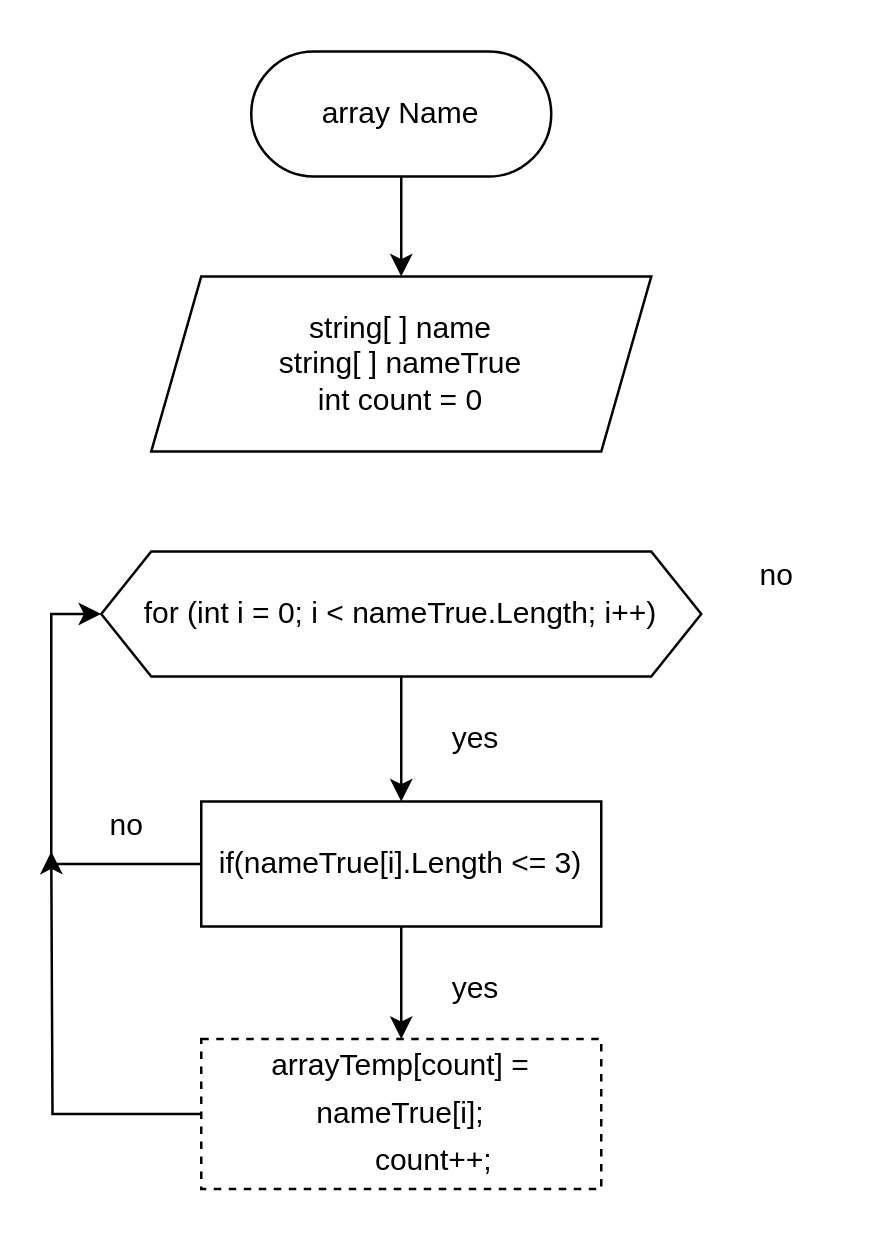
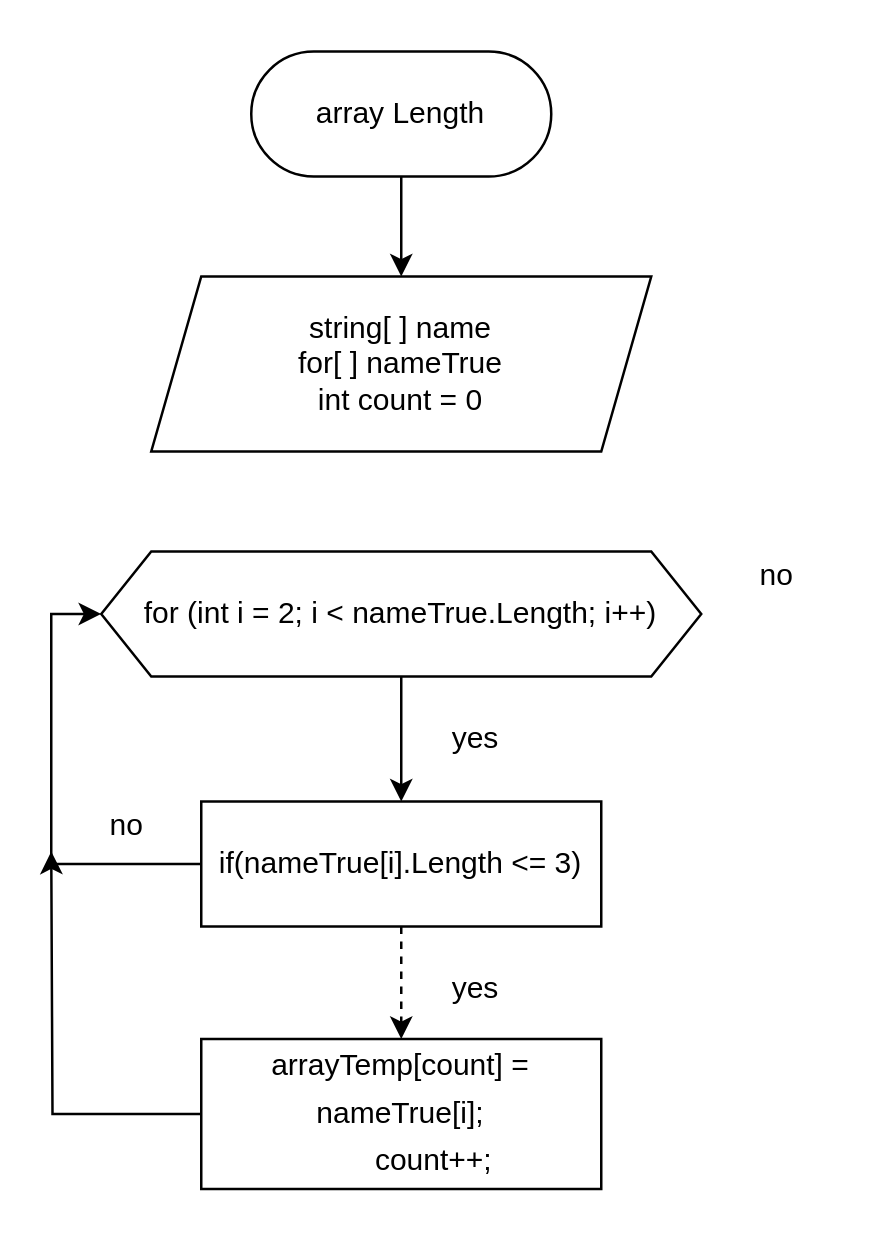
node "array Name": label "array Name" -> "array Length"
node "string[ ] name string[ ] nameTrue int count = 0": label "string[ ] name string[ ] nameTrue int count = 0" -> "string[ ] name for[ ] nameTrue int count = 0"
node "for (int i = 0; i < nameTrue.Length; i++)": label "for (int i = 0; i < nameTrue.Length; i++)" -> "for (int i = 2; i < nameTrue.Length; i++)"
edge "if(nameTrue[i].Length <= 3)" -> "arrayTemp[count] = nameTrue[i]; count++;": style solid -> dashed
node "arrayTemp[count] = nameTrue[i]; count++;": style dashed -> solid
